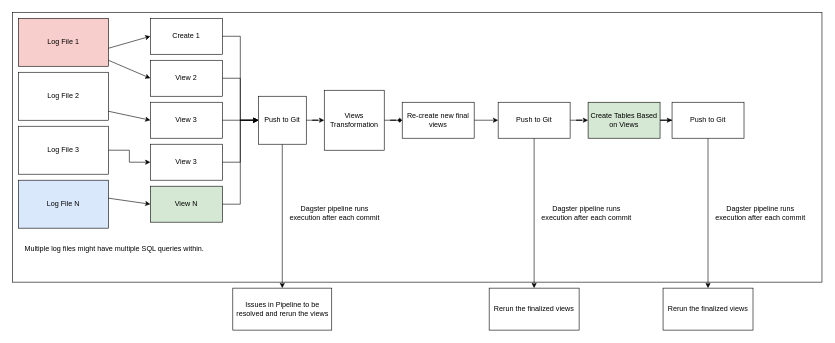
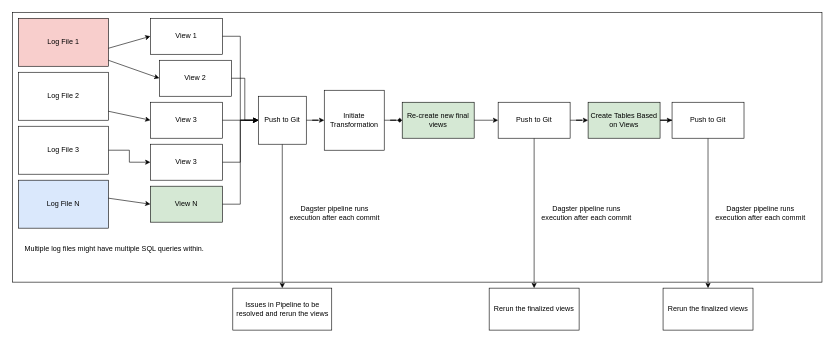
node "Create 1": label "Create 1" -> "View 1"
node "View 2": moved (186, 78) -> (195, 78)
node "Views Transformation": label "Views Transformation" -> "Initiate Transformation"
node "Re-create new final views": fillcolor #ffffff -> #d5e8d4
